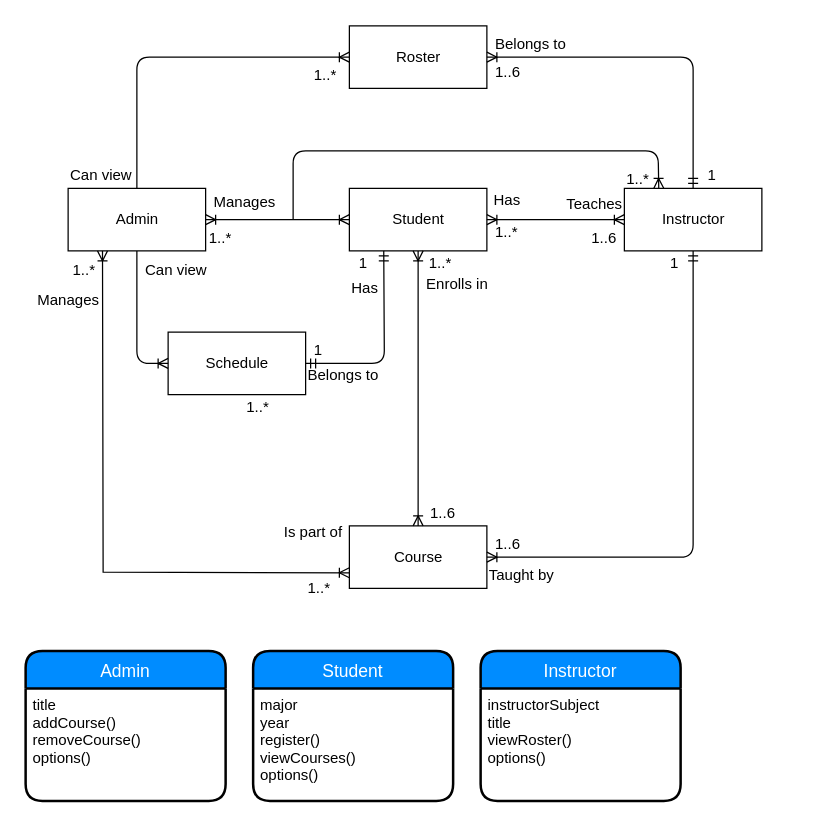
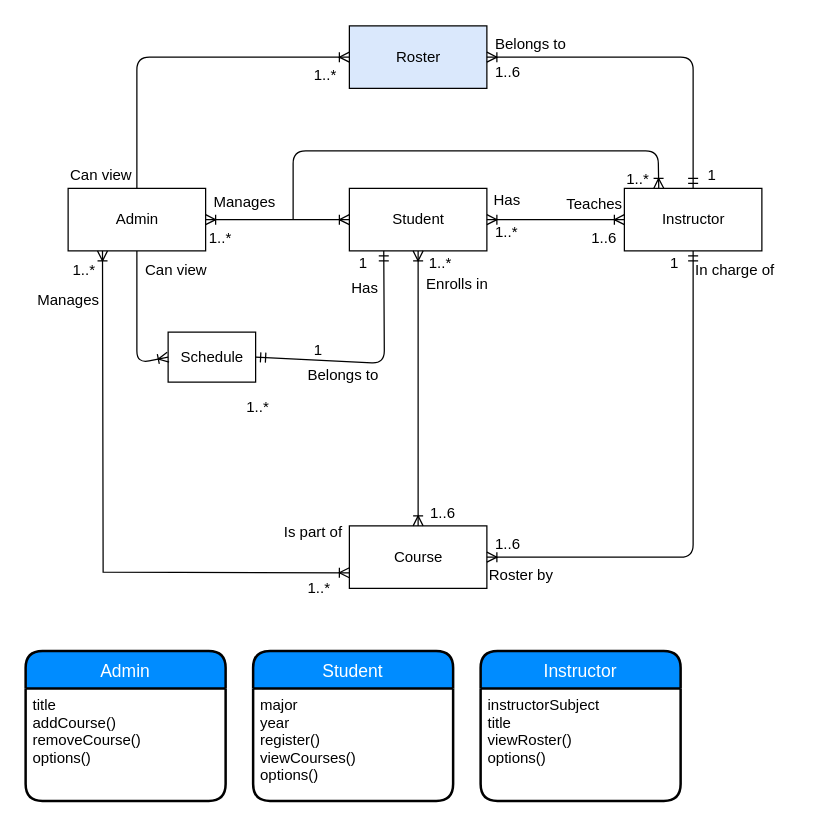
node "Roster": fillcolor #ffffff -> #dae8fc
node "In charge of": added
node "Schedule": size 138x63 -> 88x50
node "Taught by": label "Taught by" -> "Roster by"
